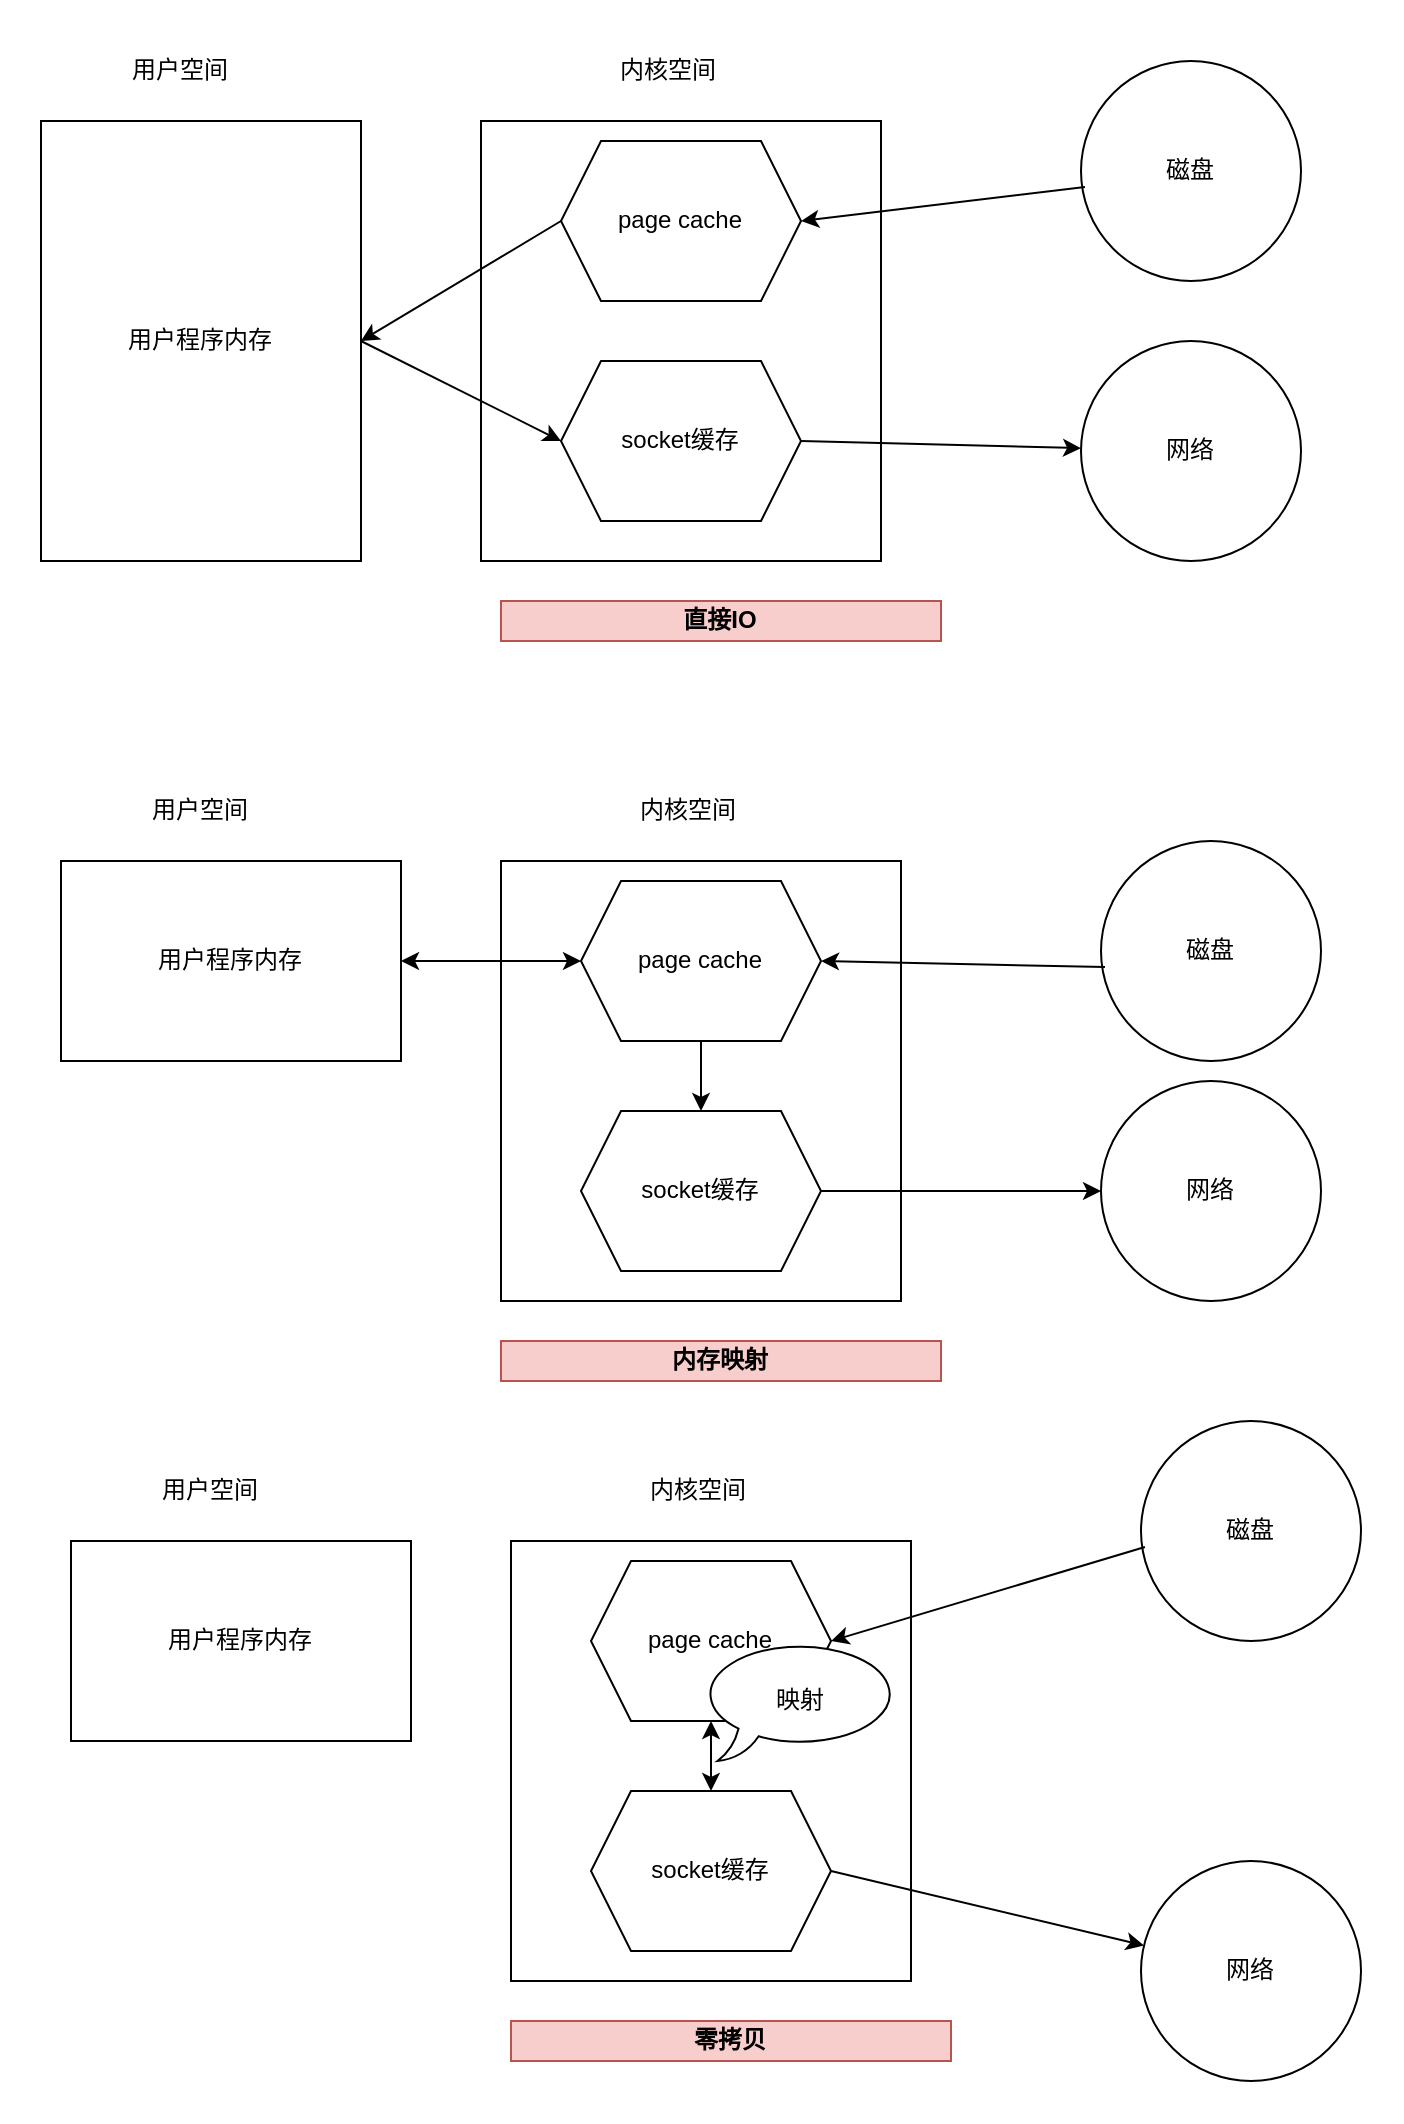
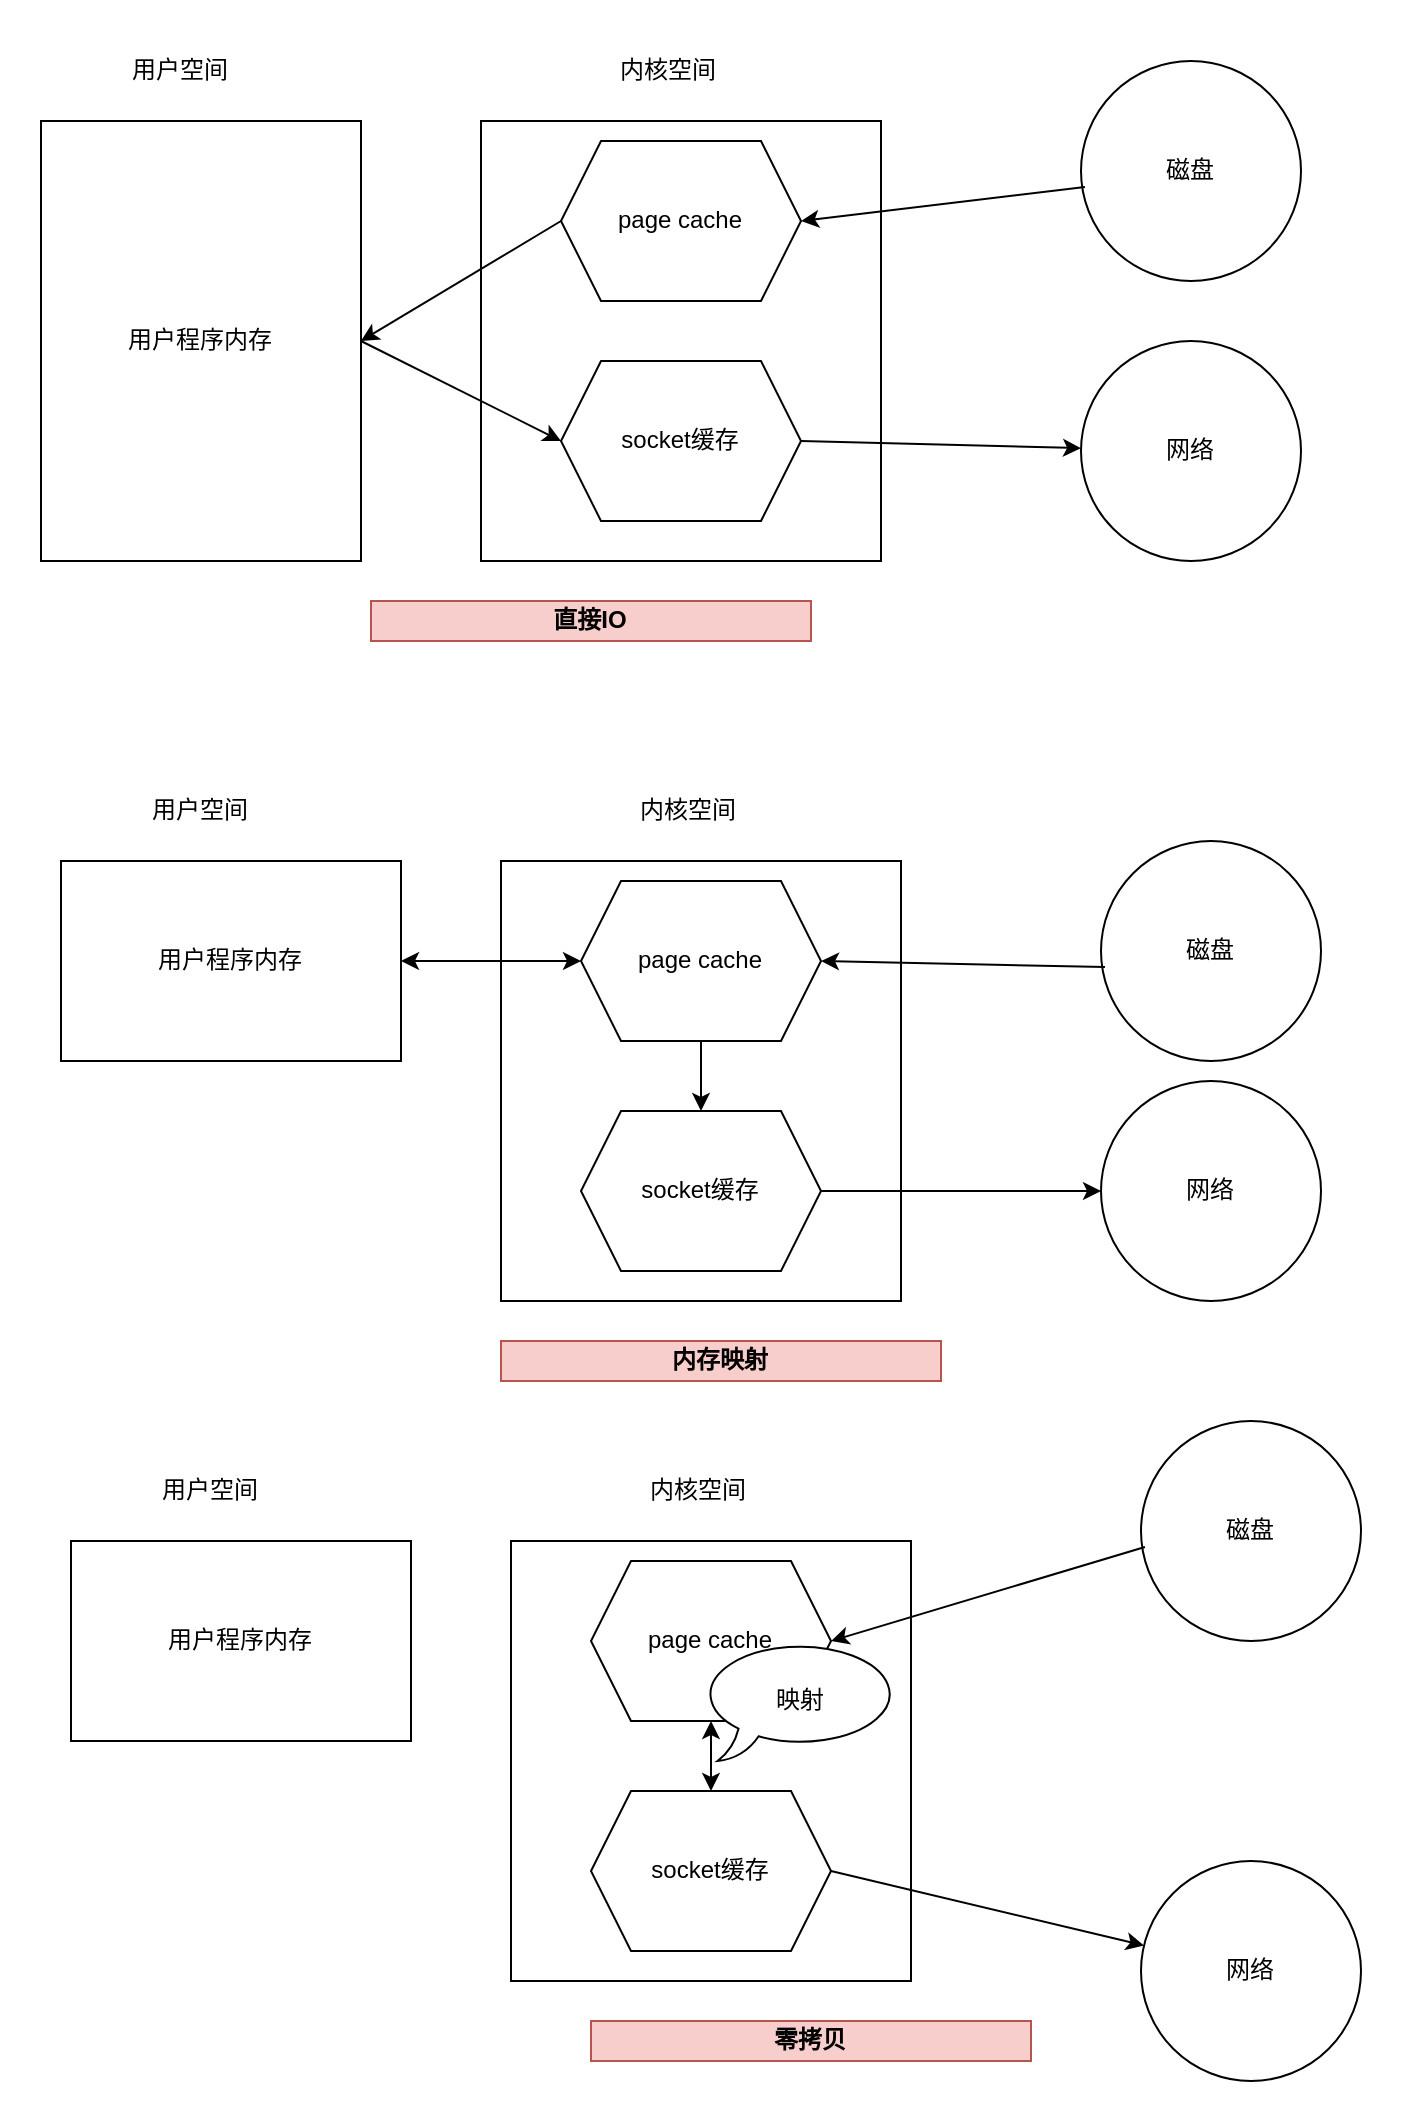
node "直接IO": moved (721, 621) -> (591, 621)
node "零拷贝": moved (731, 2041) -> (811, 2041)
